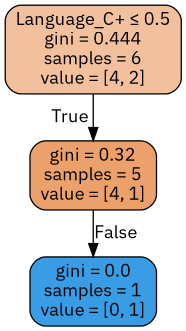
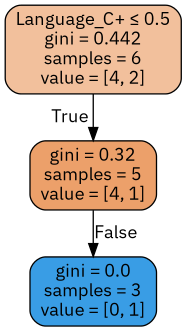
node "Language_C+ ≤ 0.5": text "gini = 0.444" -> "gini = 0.442"
node "gini = 0.0": text "samples = 1" -> "samples = 3"
